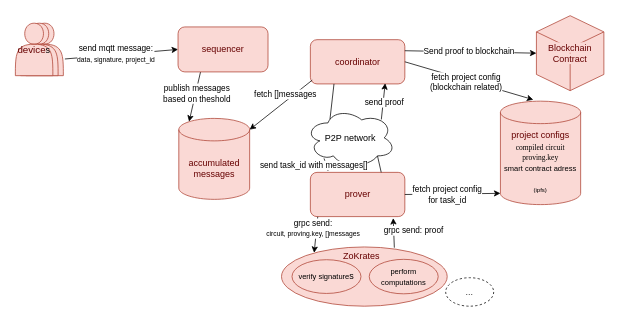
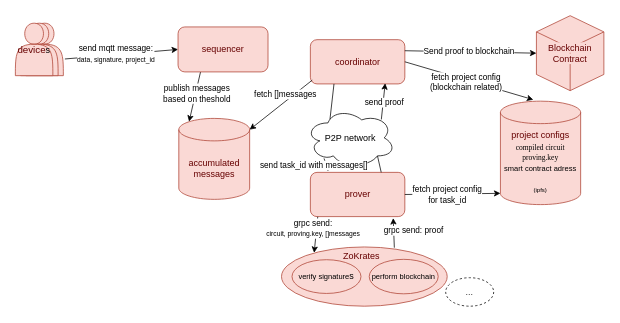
node "perform computations": label "perform computations" -> "perform blockchain"
